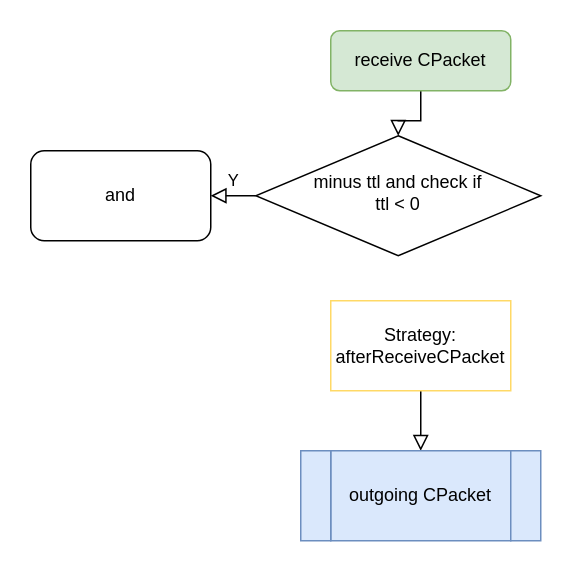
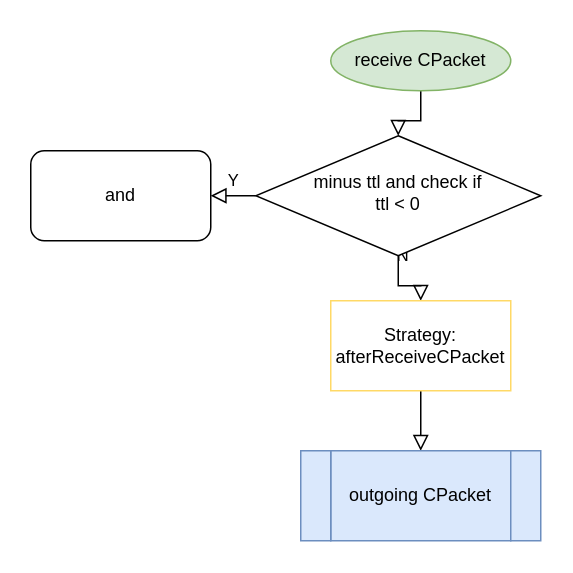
node "receive CPacket": shape rounded rectangle -> ellipse
edge "minus ttl and check if ttl < 0" -> "Strategy: afterReceiveCPacket": added, label "N"
